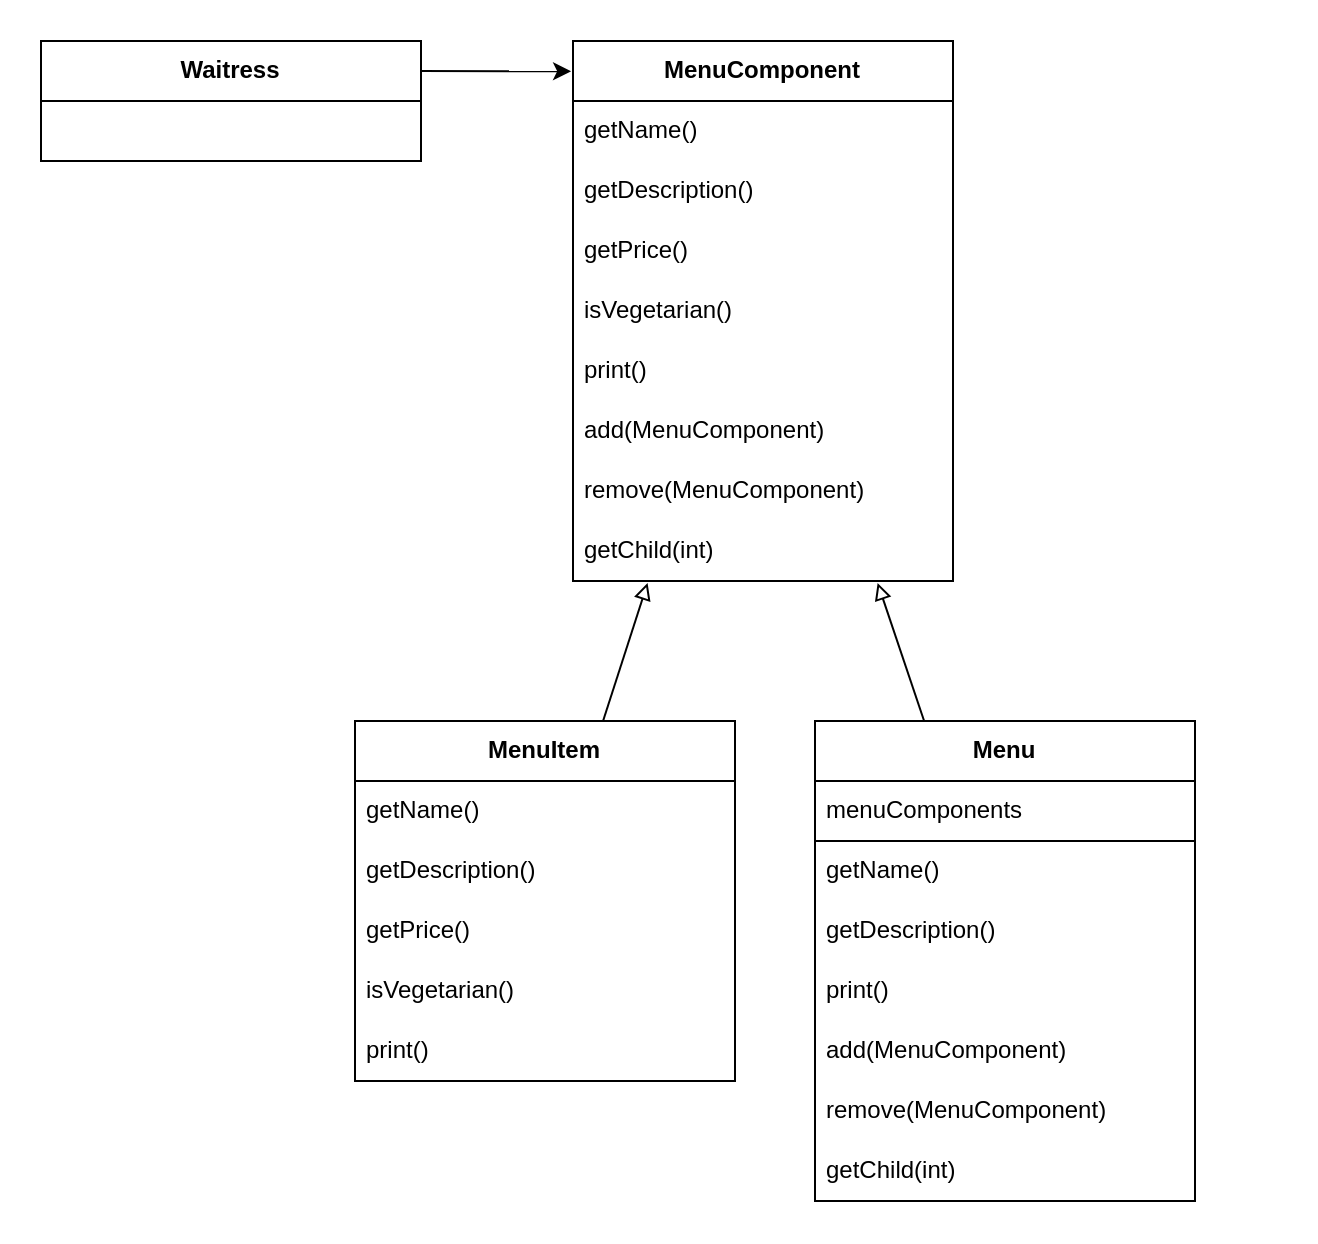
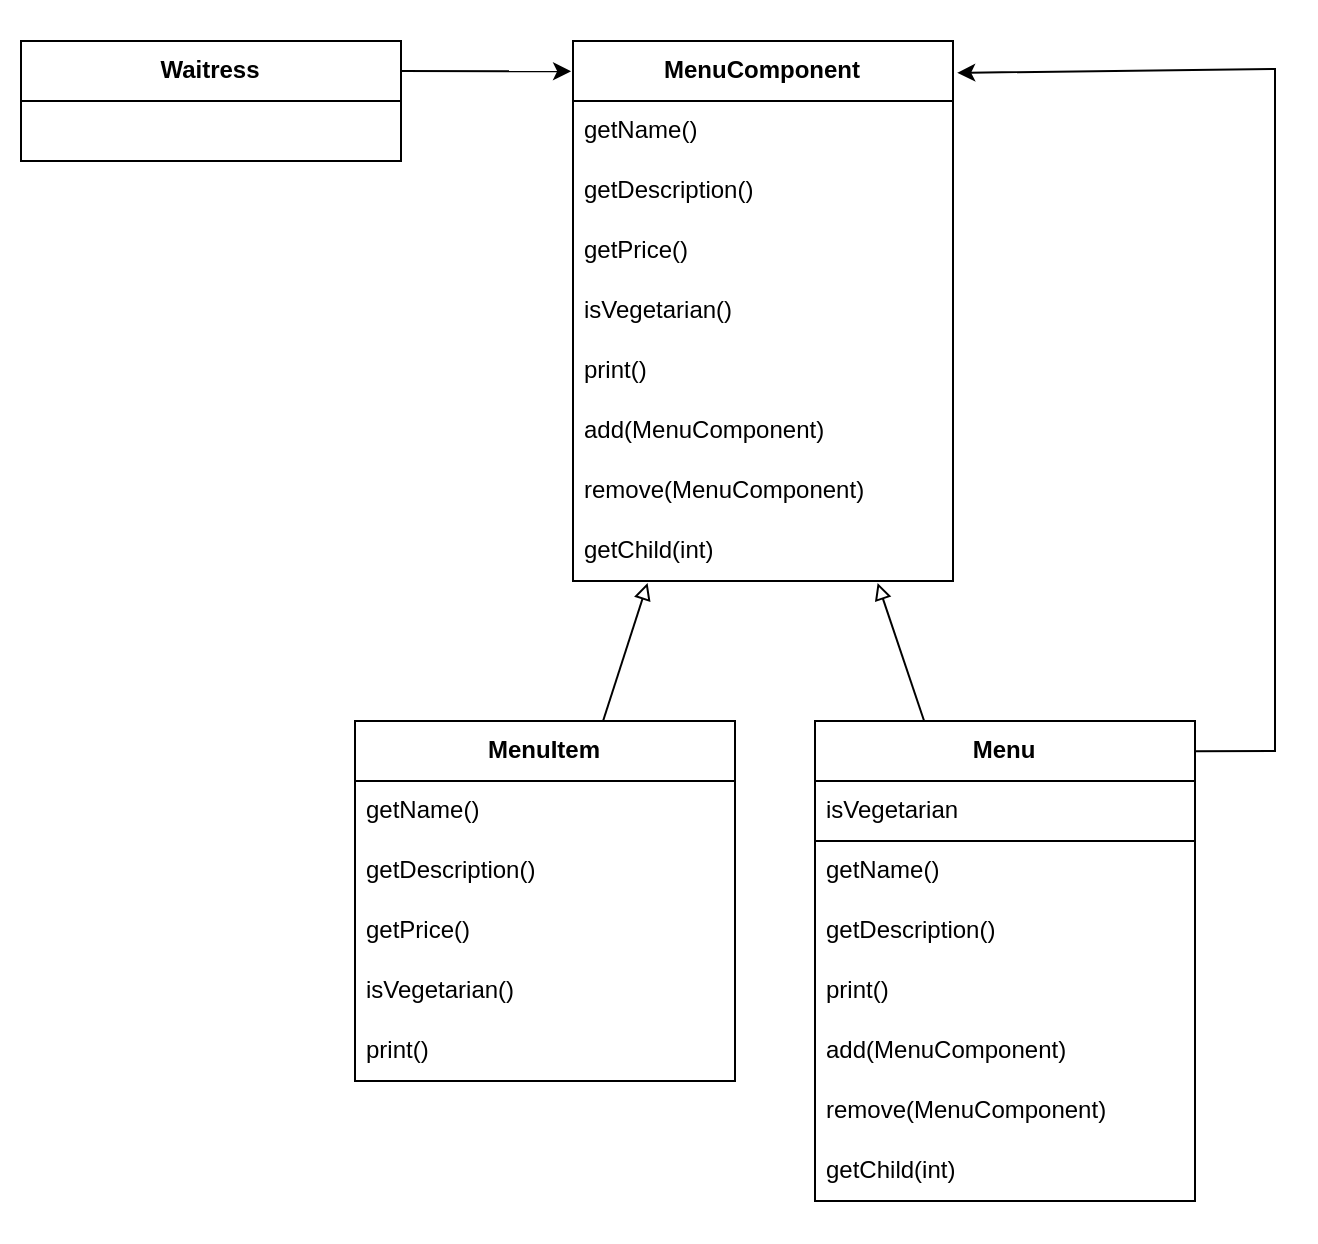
node "Waitress": moved (231, 101) -> (211, 101)
edge "Menu" -> "MenuComponent": added
node "menuComponents": label "menuComponents" -> "isVegetarian"
